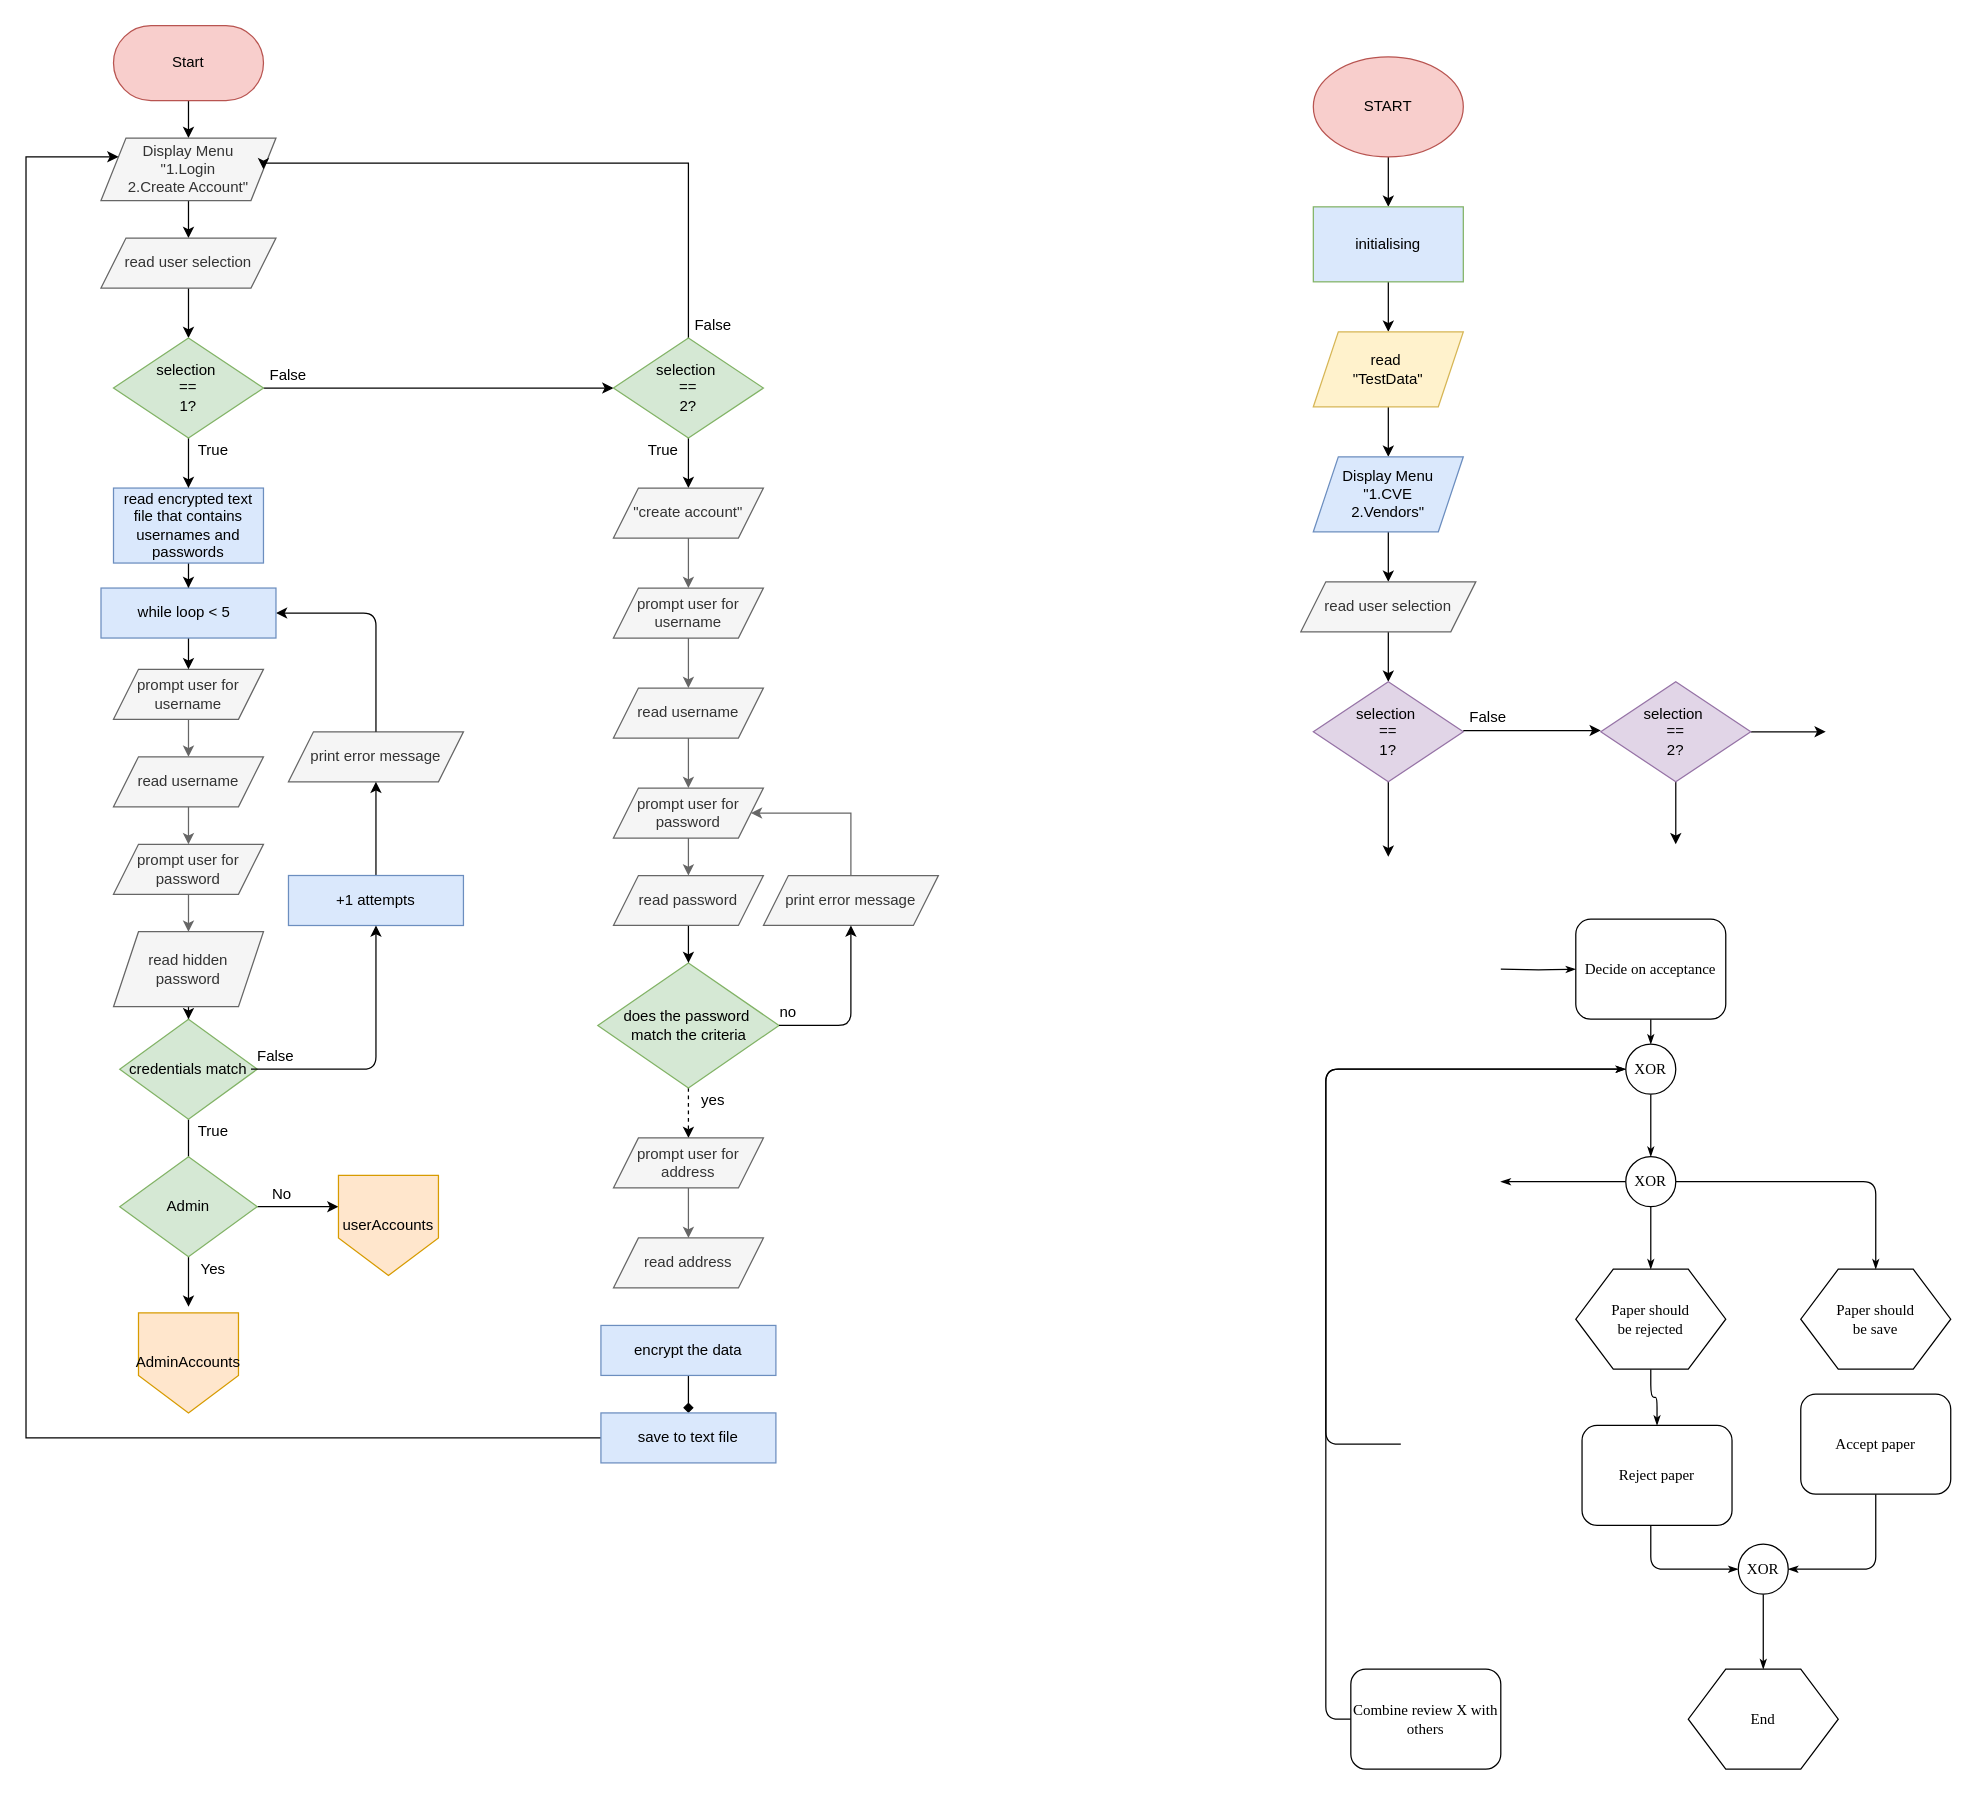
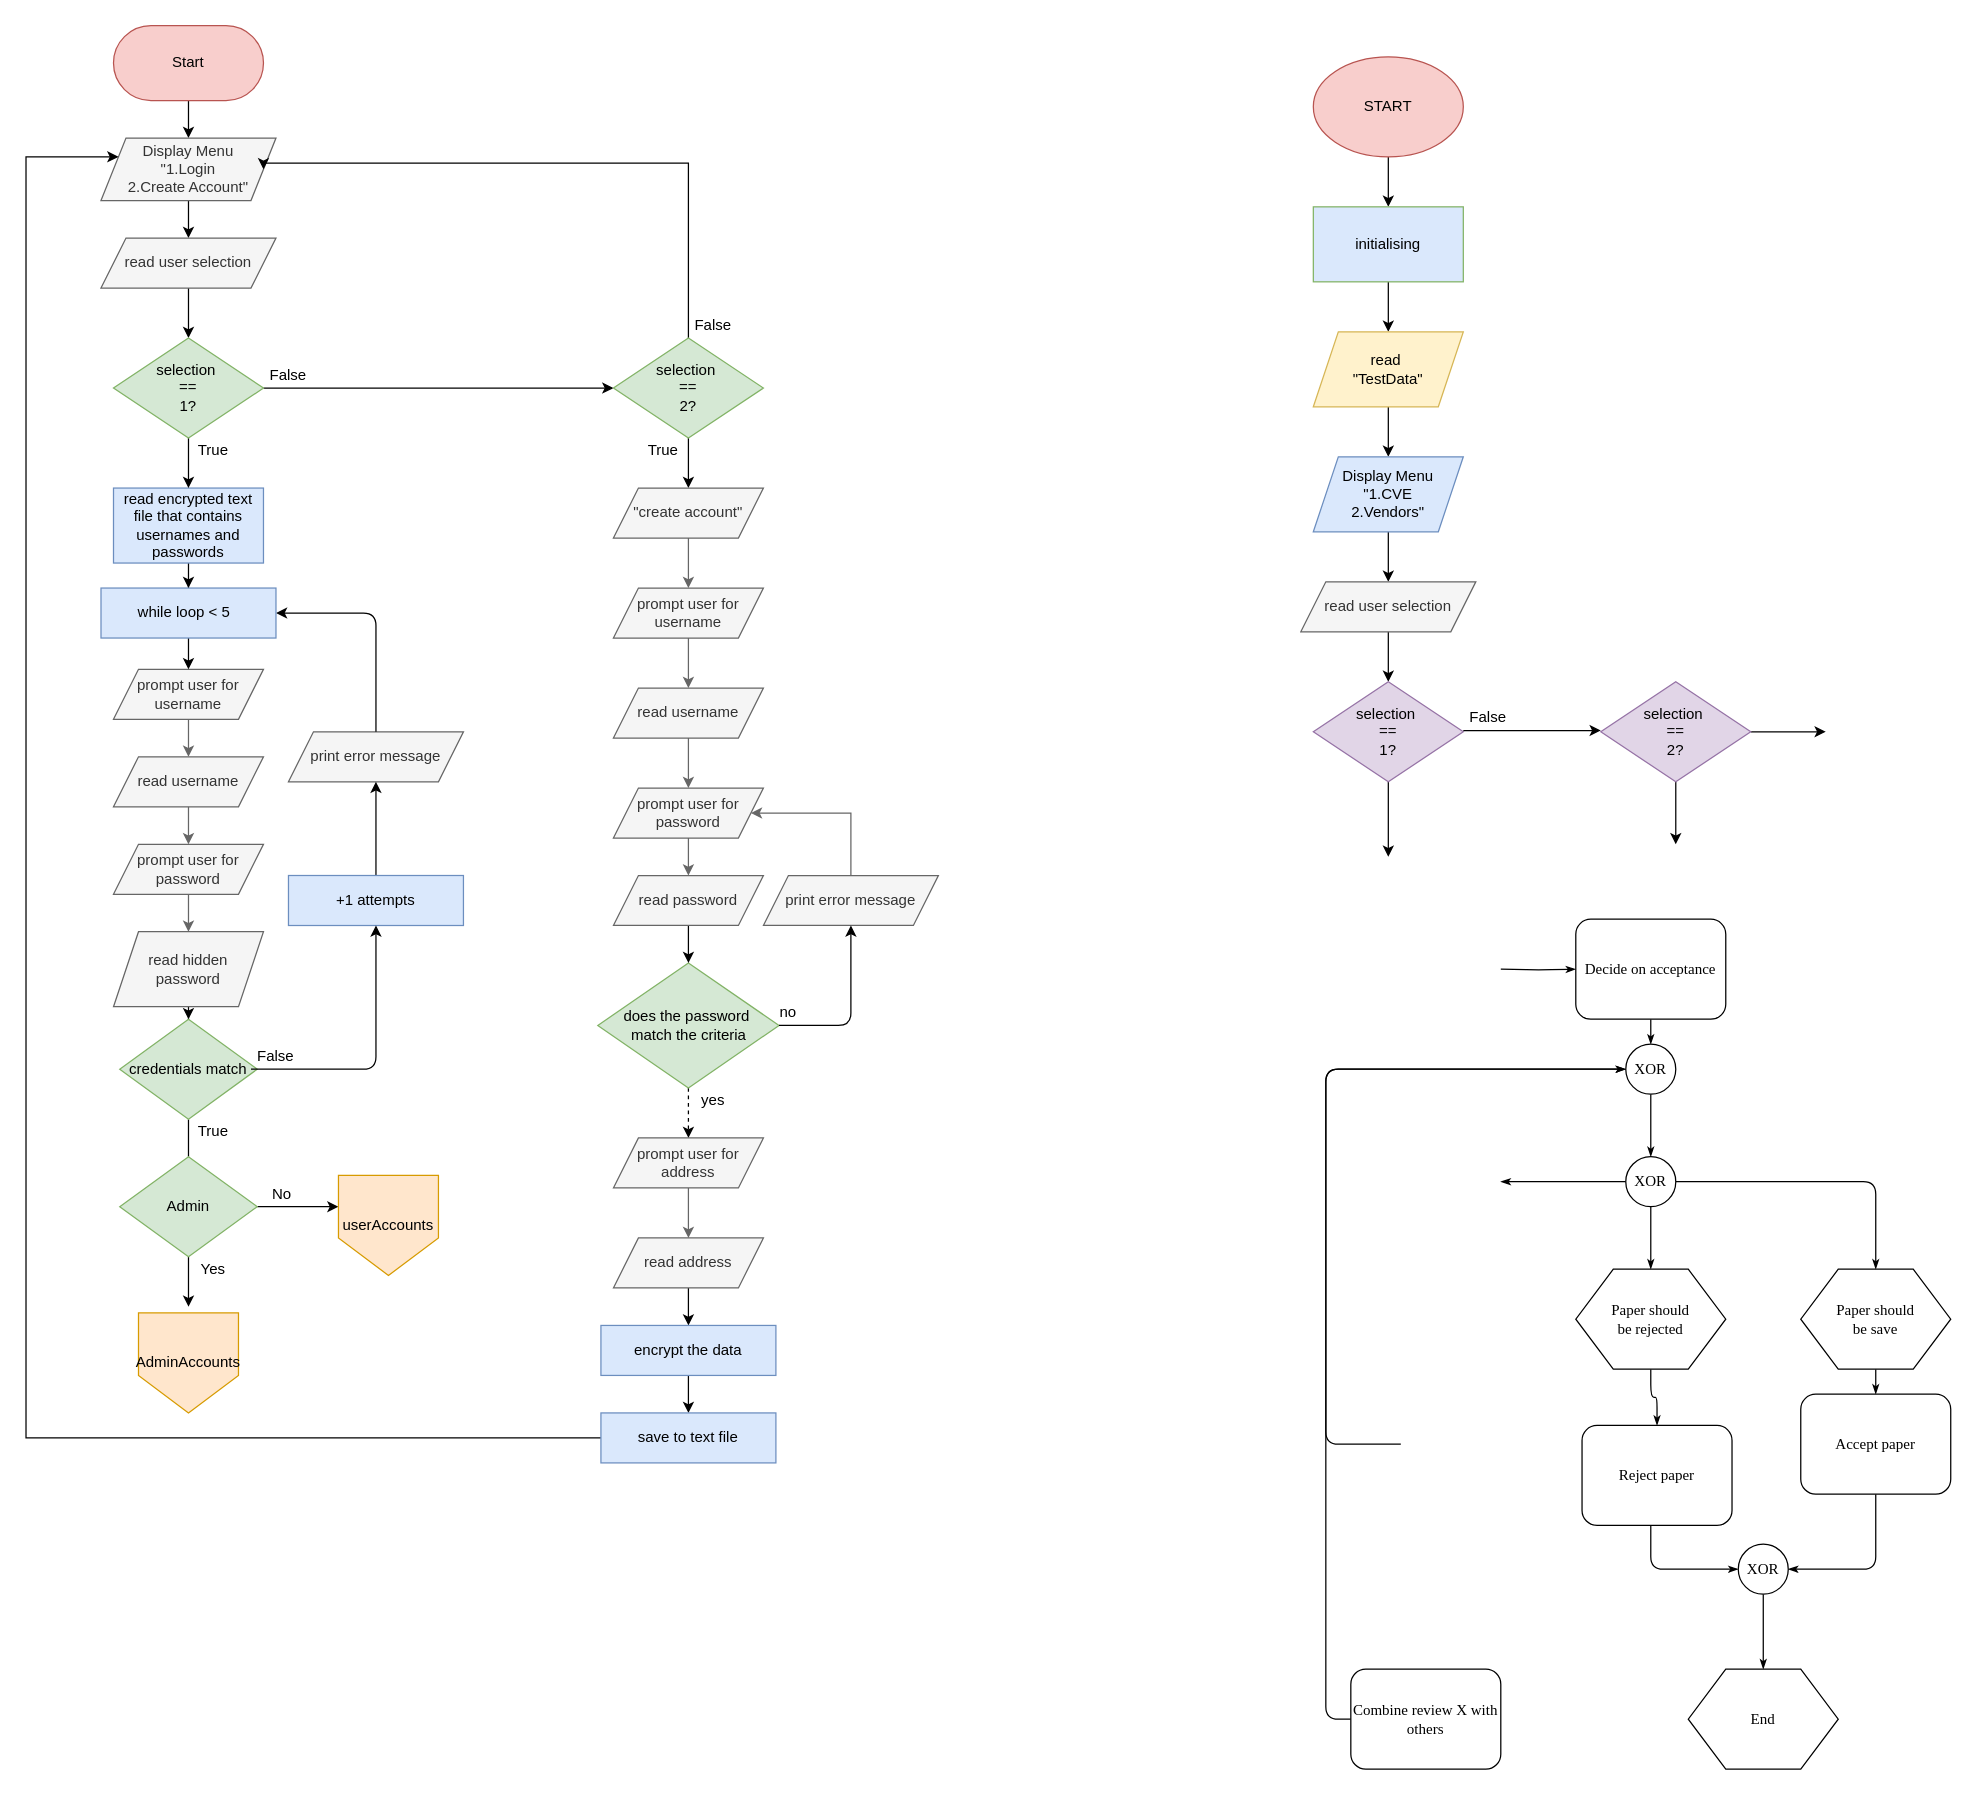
edge "read address" -> "encrypt the data": added
edge "Paper should be save" -> "Accept paper": added
edge "encrypt the data" -> "save to text file": arrowhead diamond -> classic
